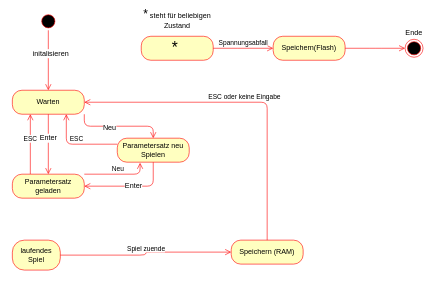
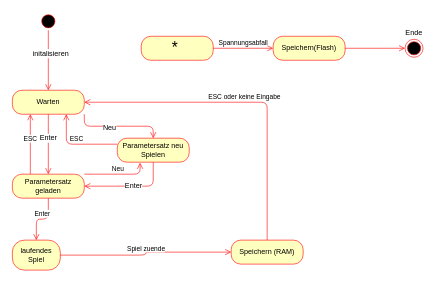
node "* steht für beliebigen Zustand": removed
edge "Parametersatz geladen" -> "laufendes Spiel": added, label "Enter"
